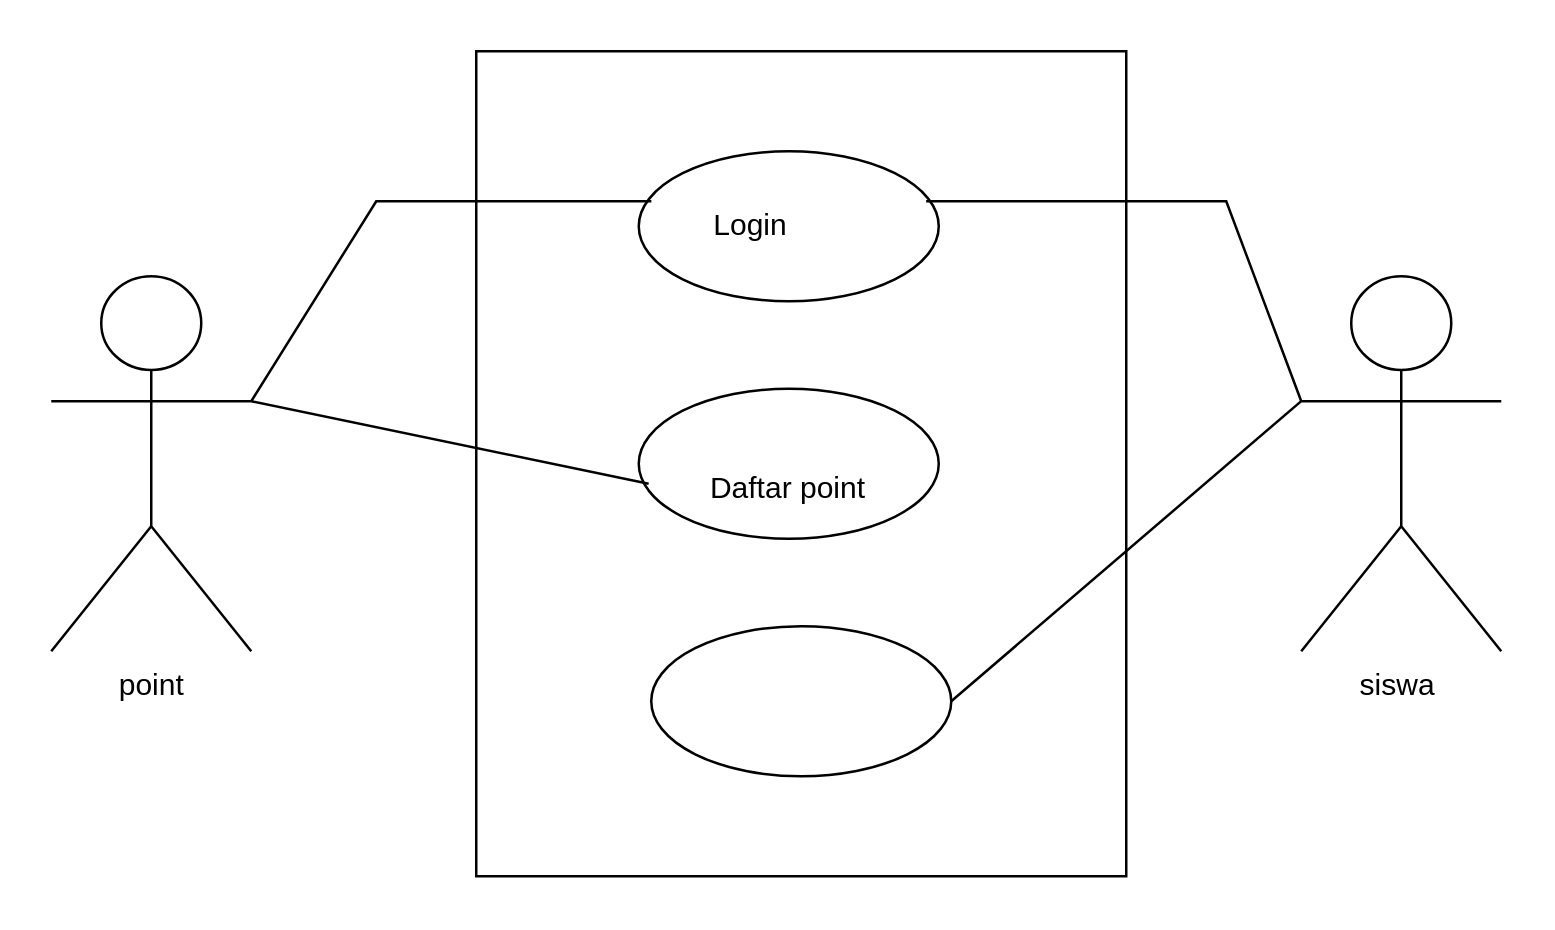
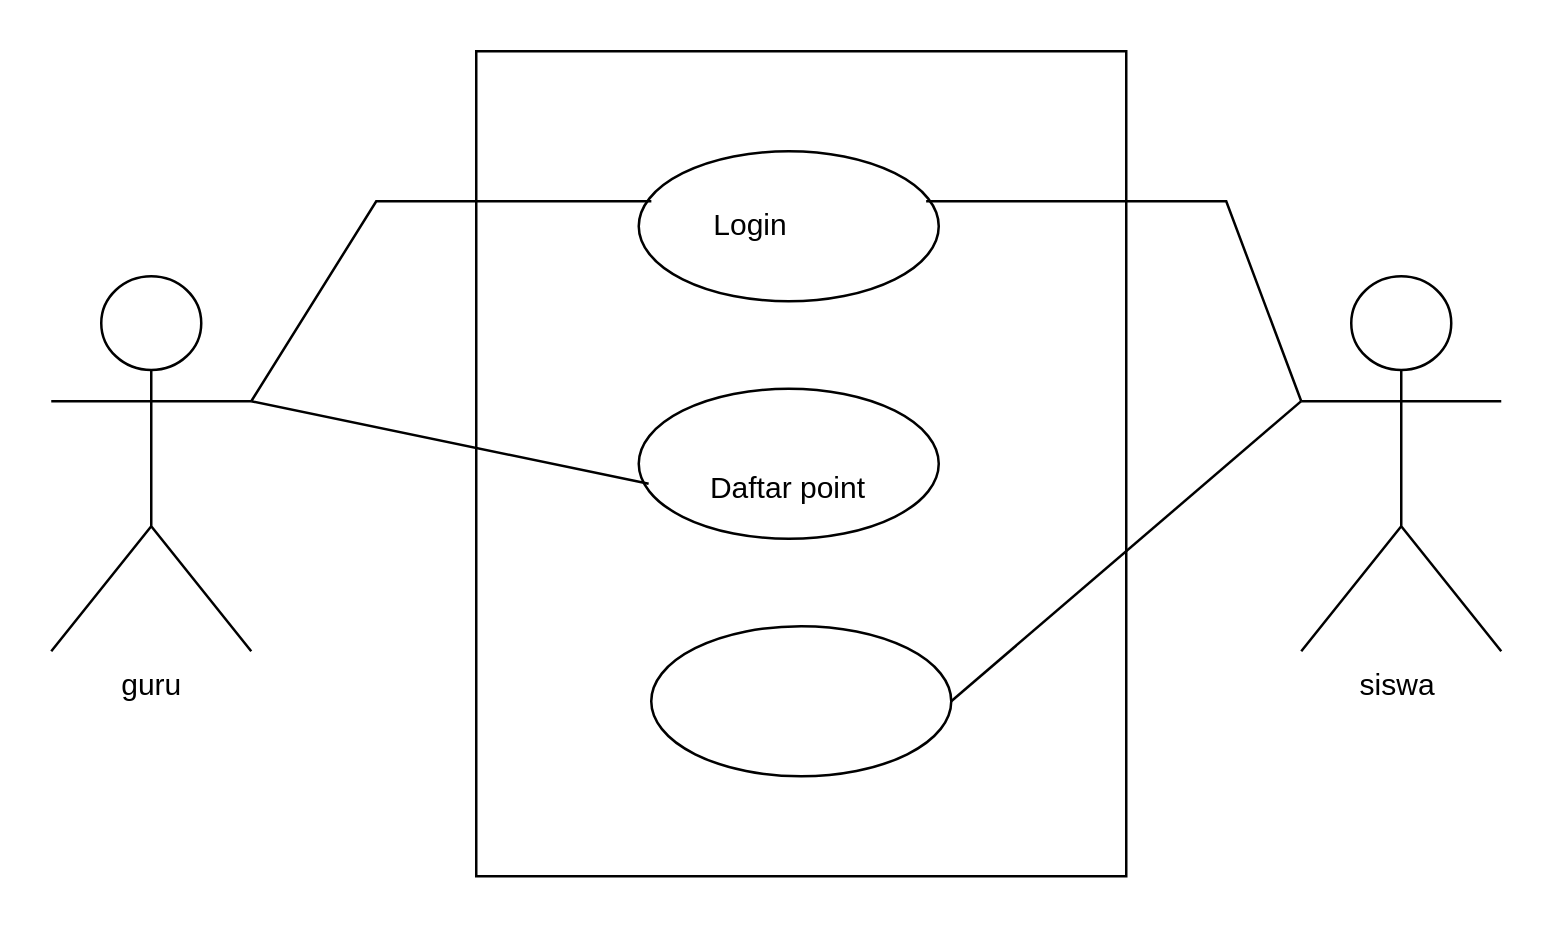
node "point": label "point" -> "guru"
